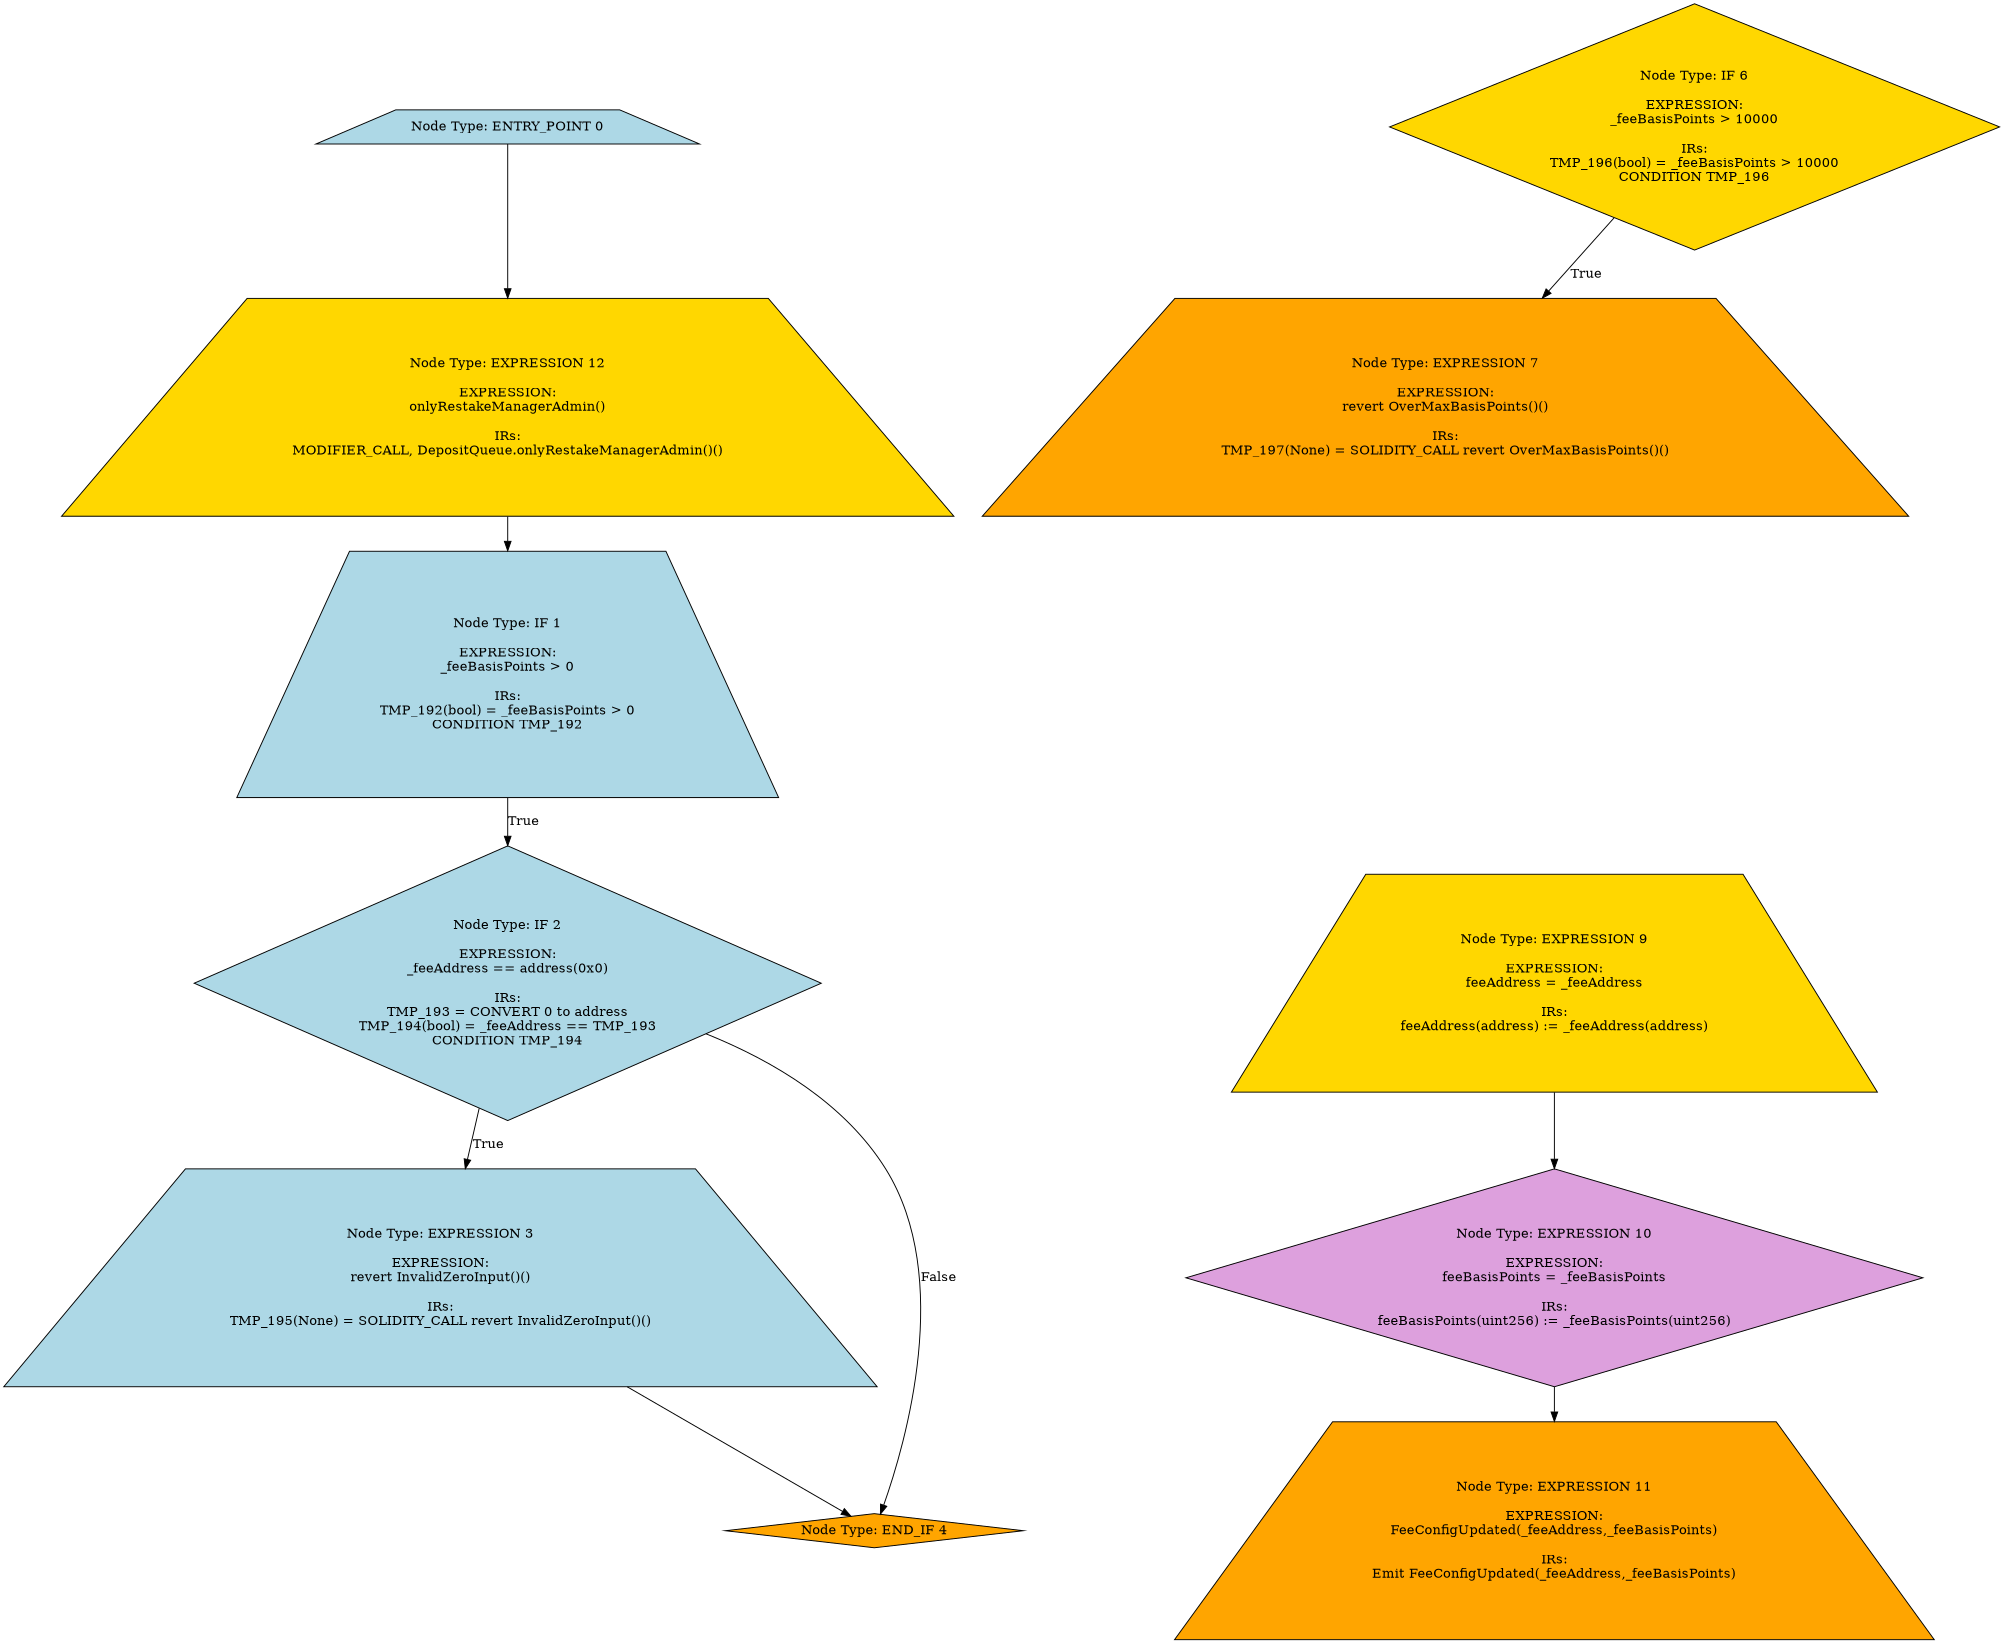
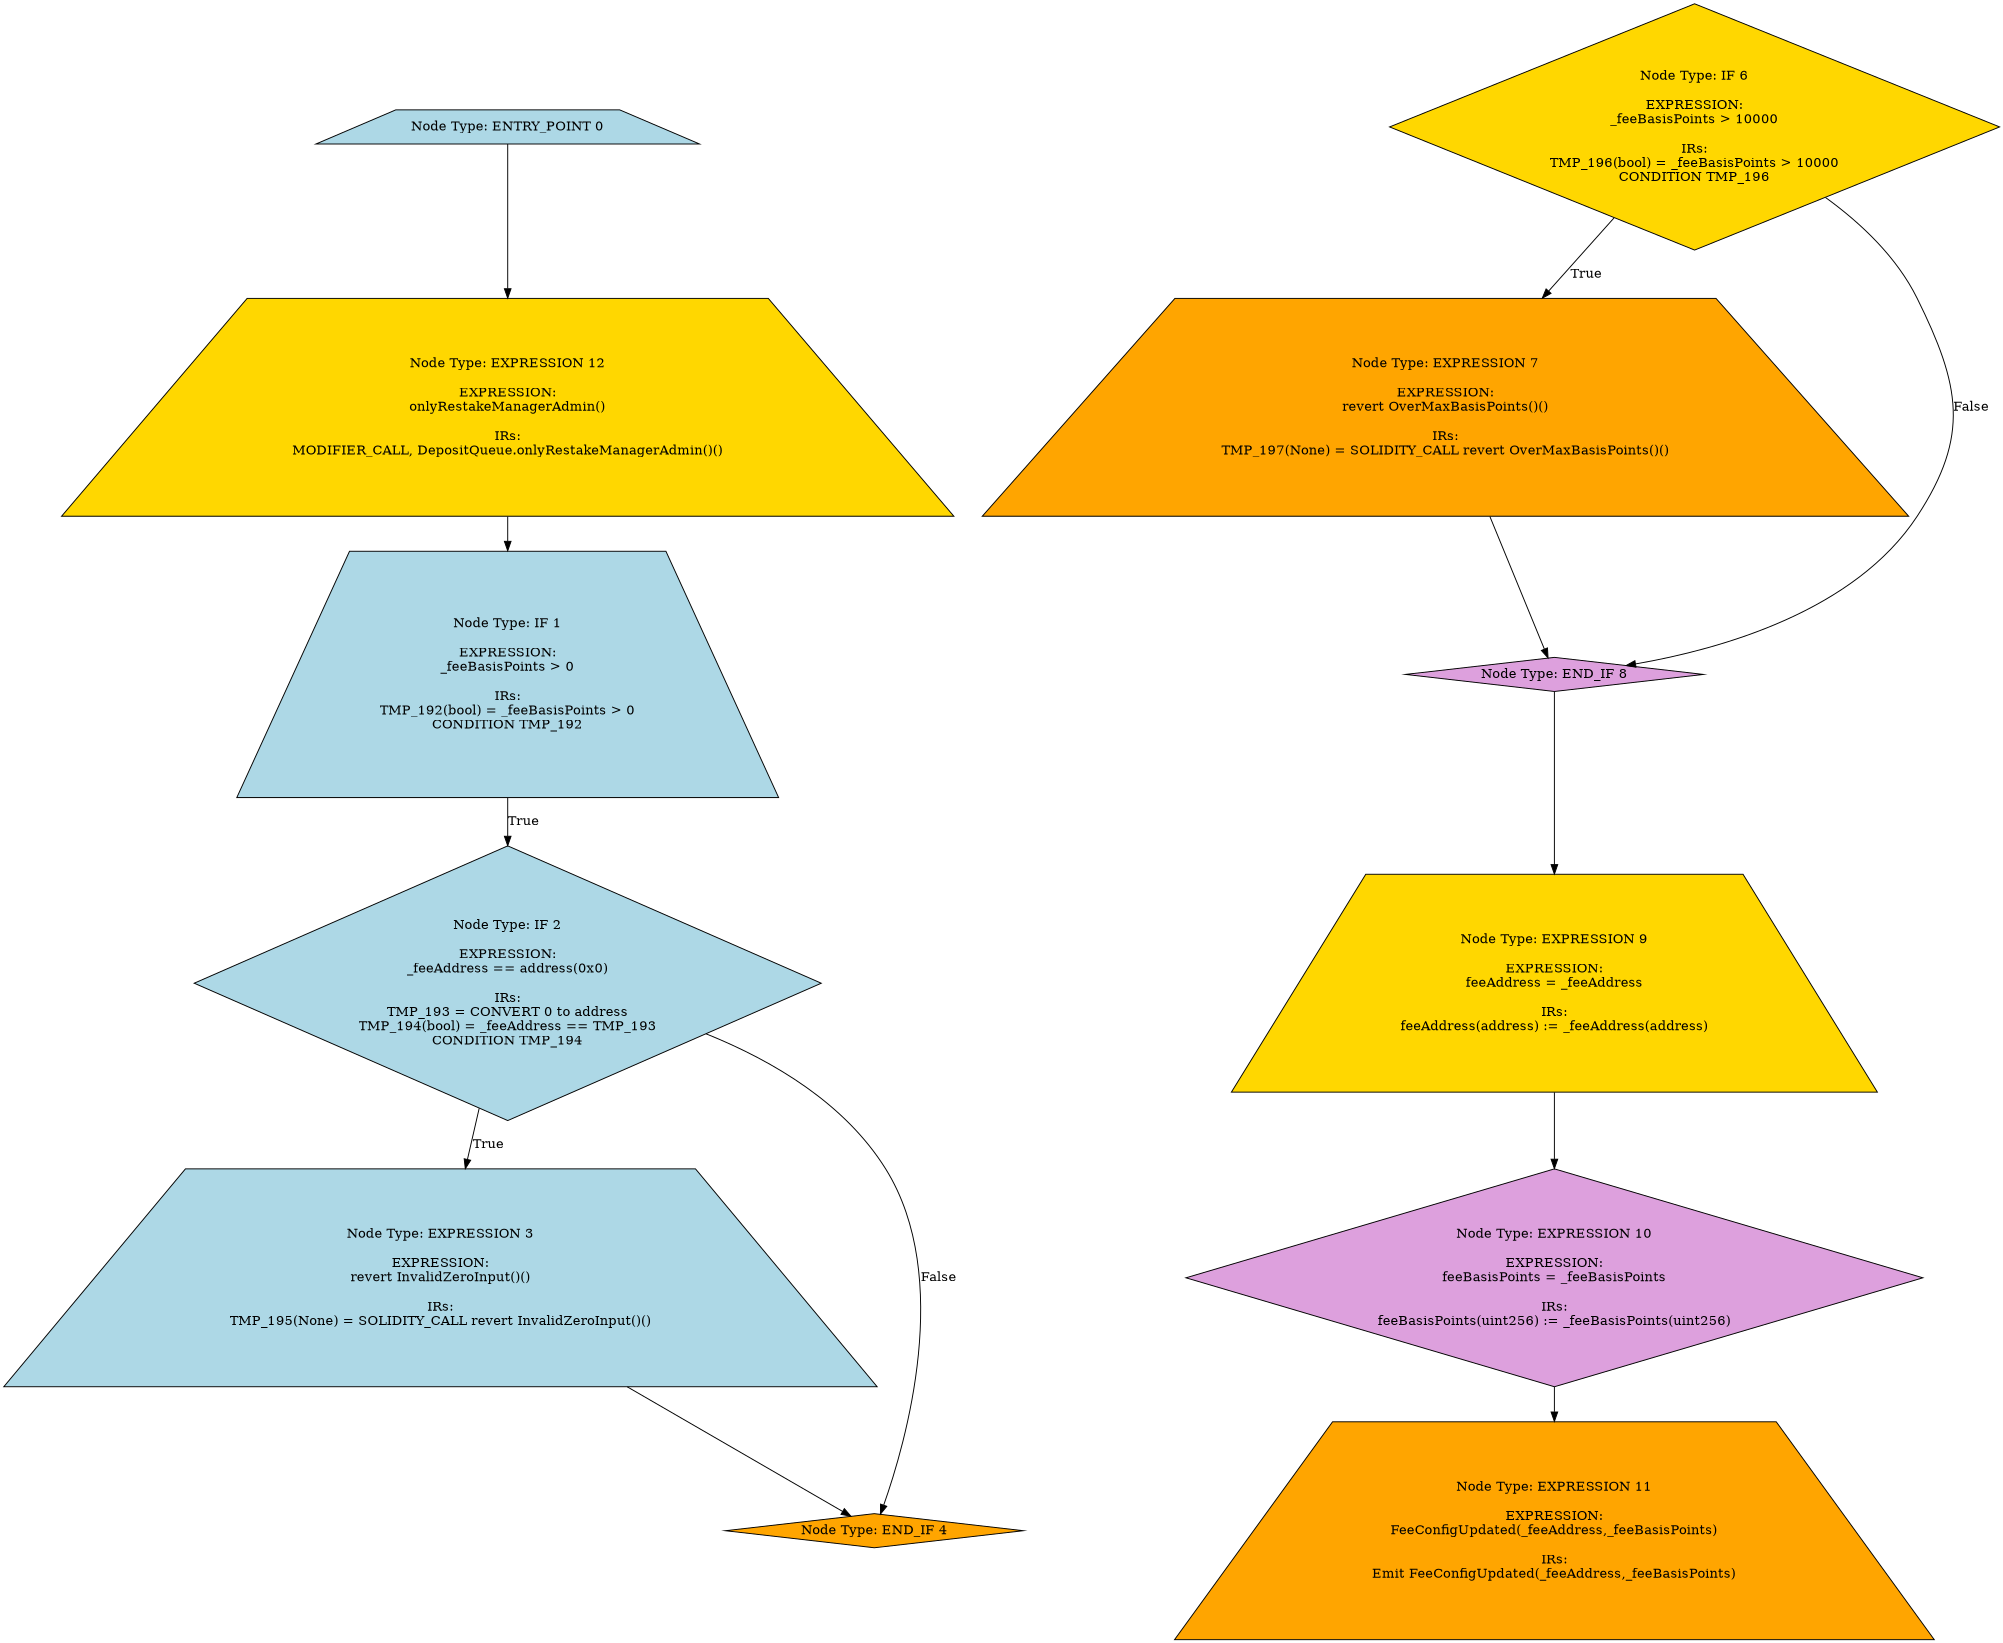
node "Node Type: END_IF 8": added
